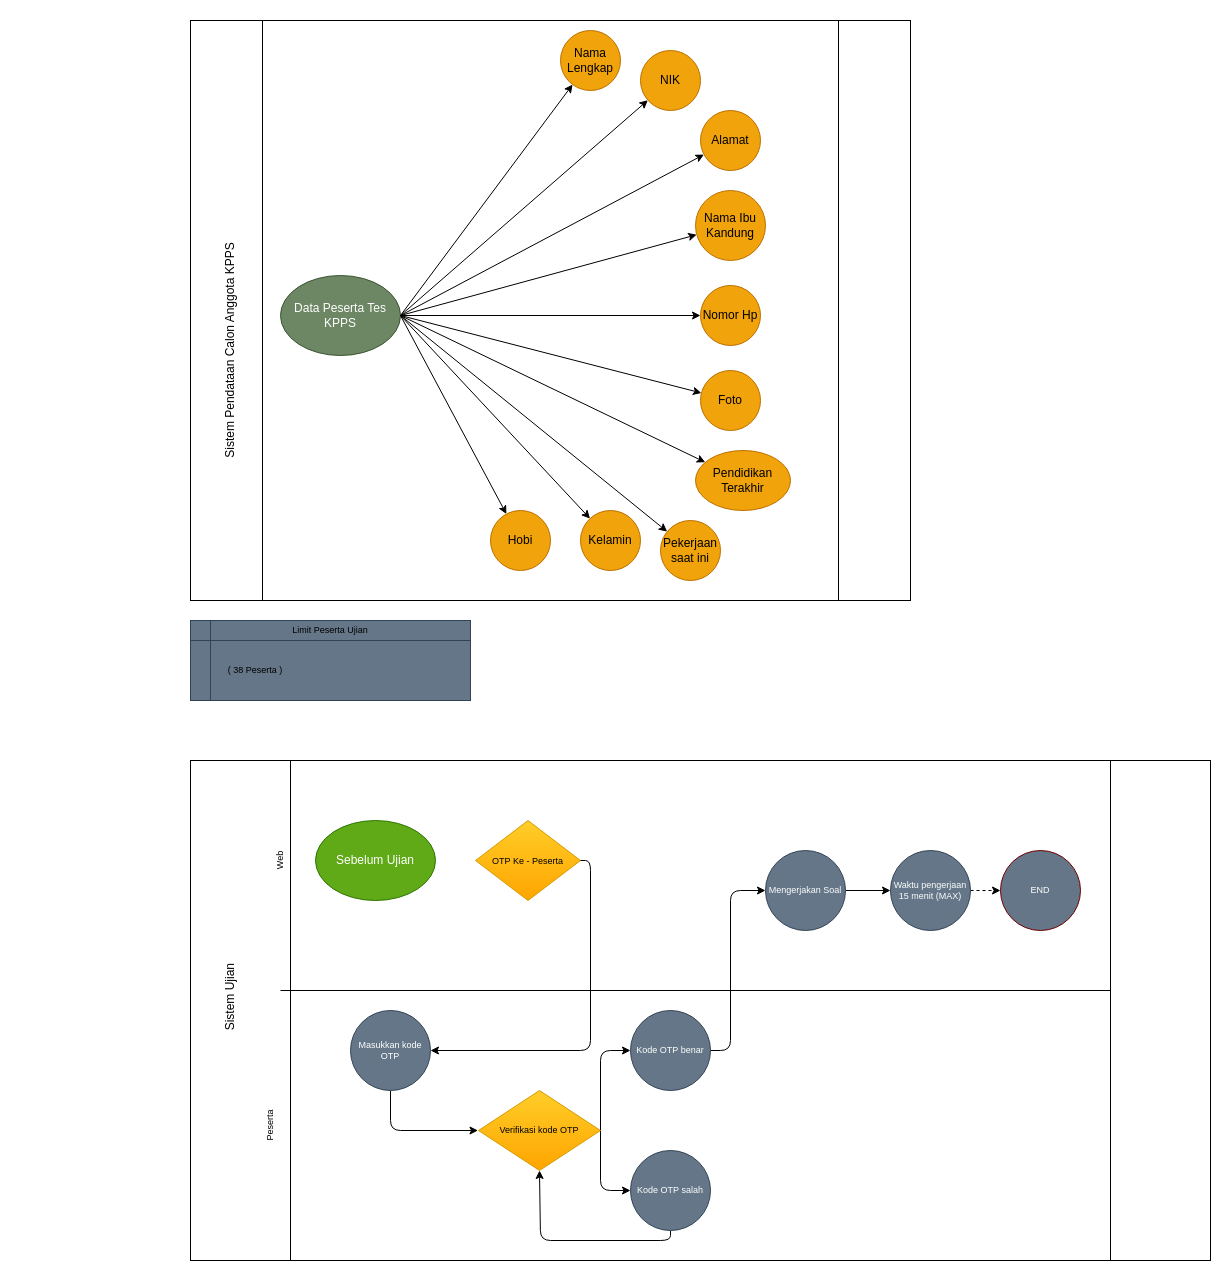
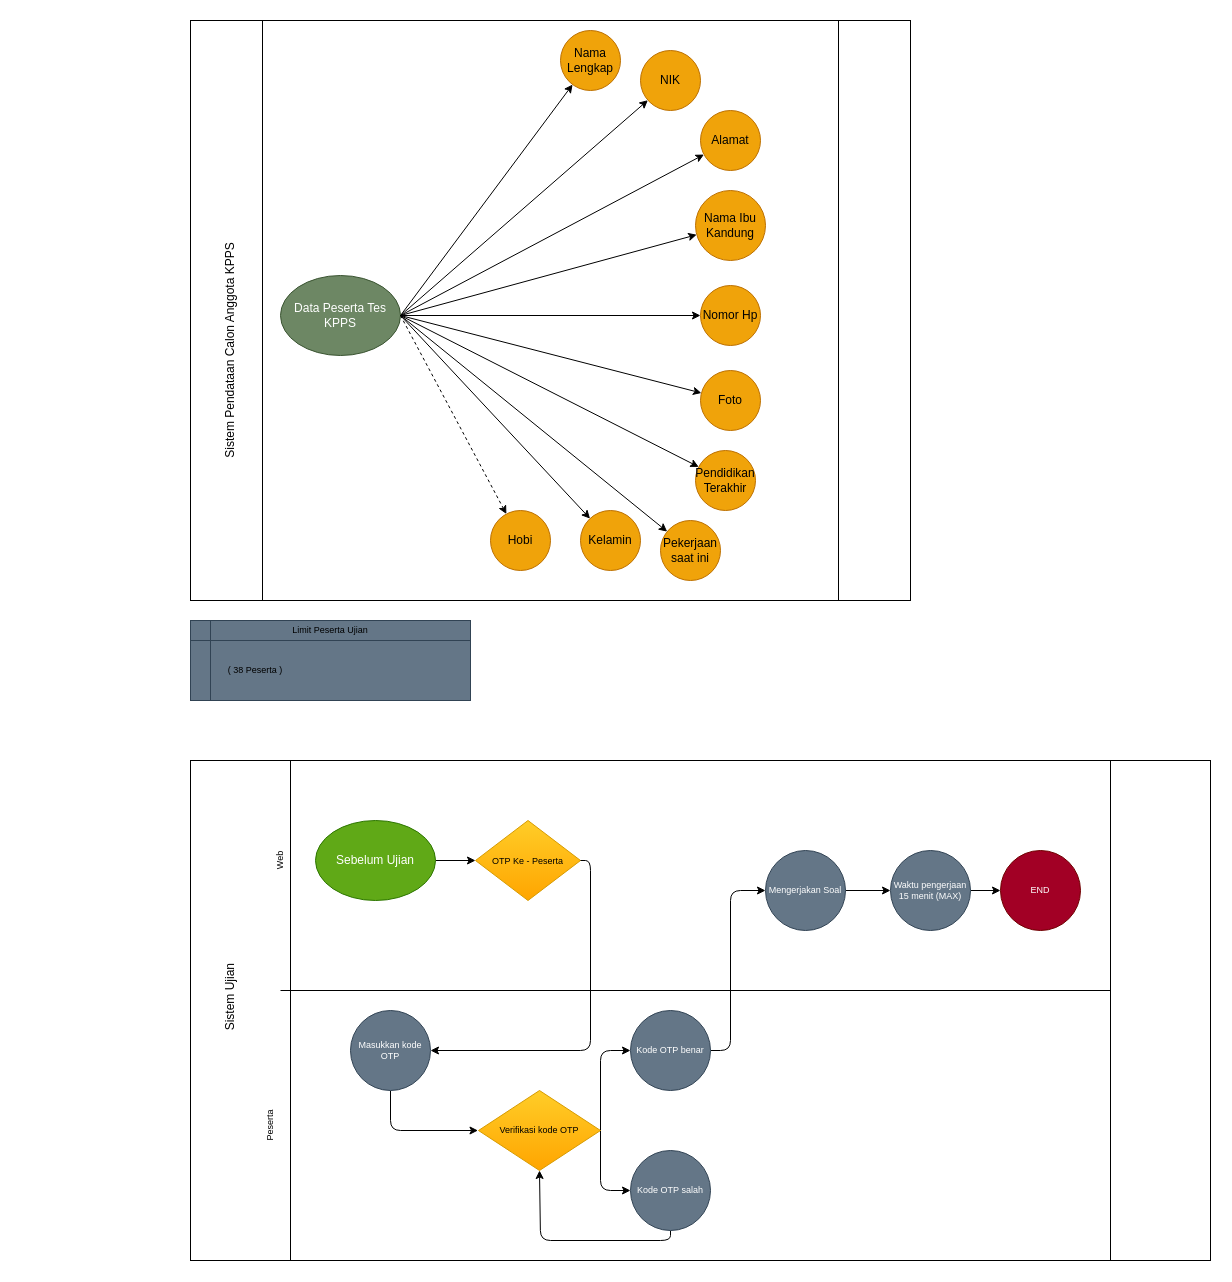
edge "Data Peserta Tes KPPS" -> "Hobi": style solid -> dashed
node "Pendidikan Terakhir": size 95x60 -> 60x60
edge "Sebelum Ujian" -> "OTP Ke - Peserta": added
edge "Waktu pengerjaan 15 menit (MAX)" -> "END": style dashed -> solid
node "END": fillcolor #647687 -> #a20025
